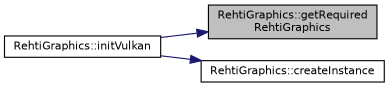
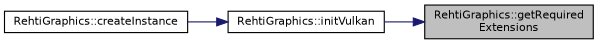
node "RehtiGraphics::getRequired RehtiGraphics": label "RehtiGraphics::getRequired RehtiGraphics" -> "RehtiGraphics::getRequired Extensions"
edge "RehtiGraphics::initVulkan" -> "RehtiGraphics::createInstance": reversed
